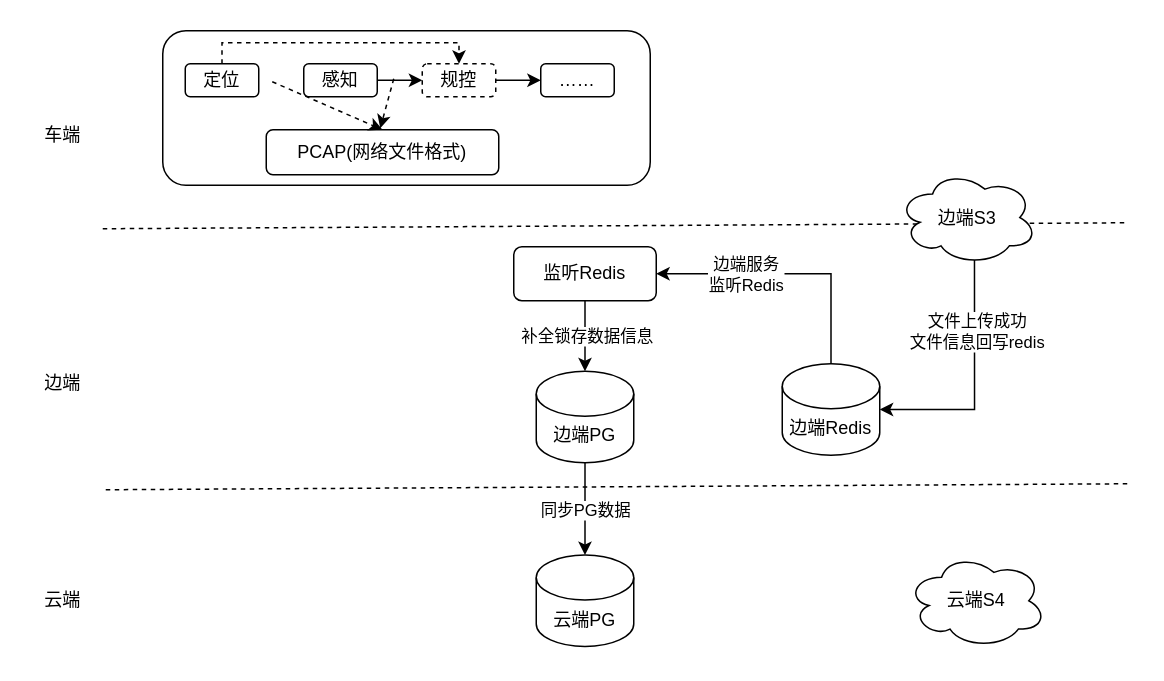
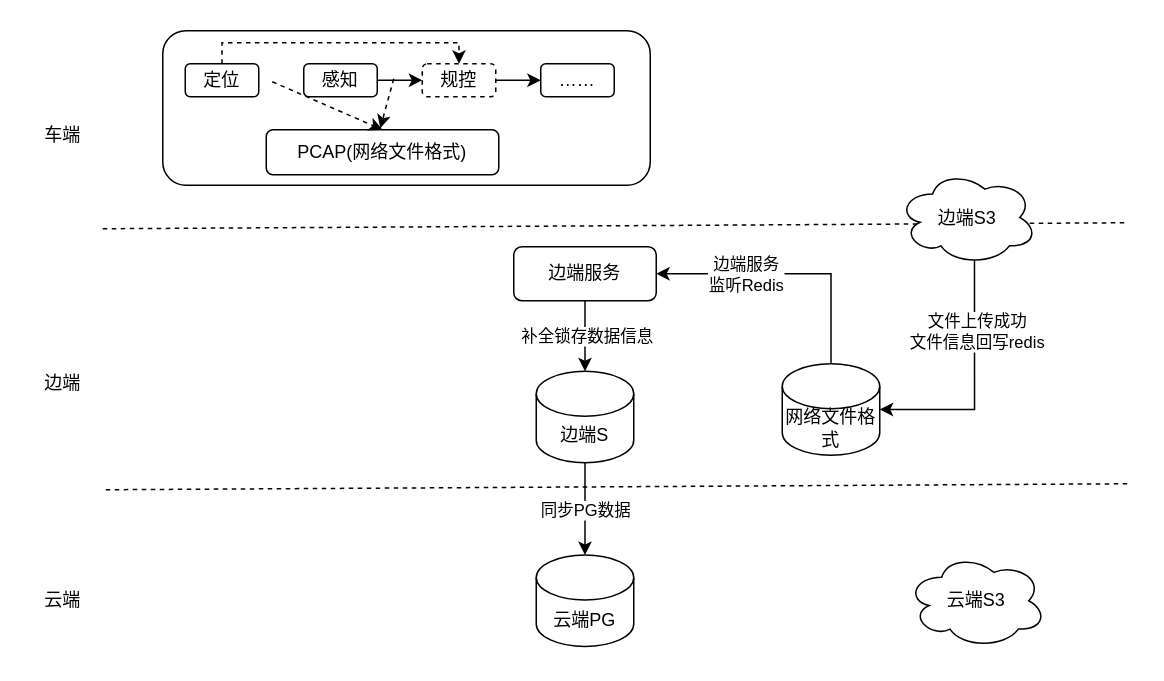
node "监听Redis": label "监听Redis" -> "边端服务"
node "边端Redis": label "边端Redis" -> "网络文件格式"
node "边端PG": label "边端PG" -> "边端S"
node "云端S4": label "云端S4" -> "云端S3"
